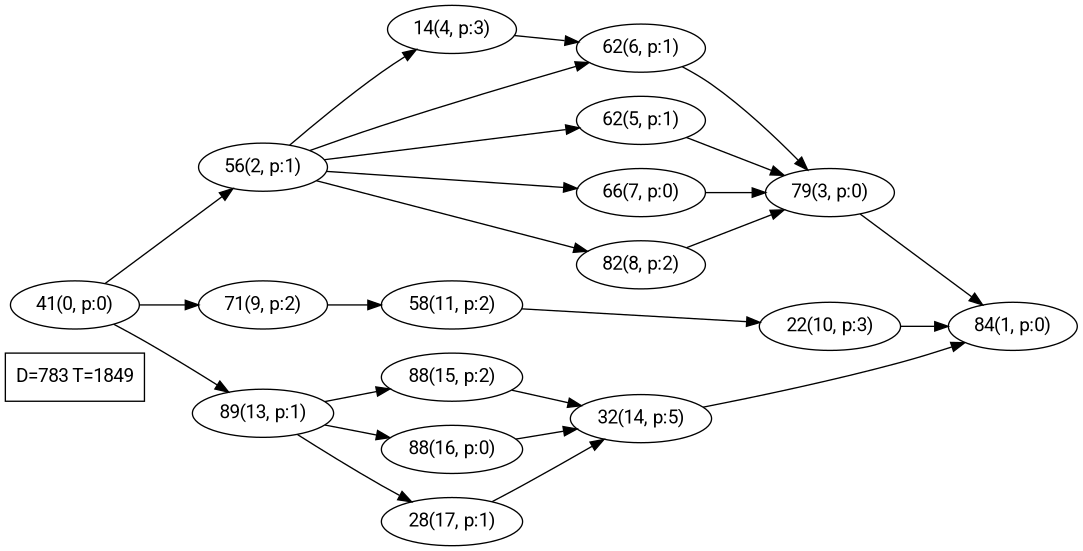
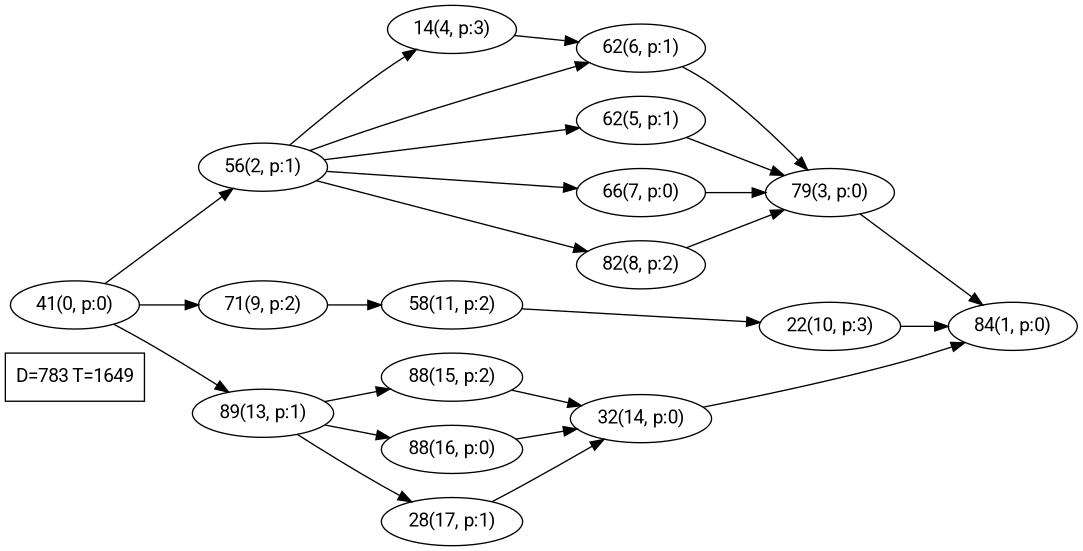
node "D=783 T=1849": label "D=783 T=1849" -> "D=783 T=1649"
node "32(14, p:5)": label "32(14, p:5)" -> "32(14, p:0)"
